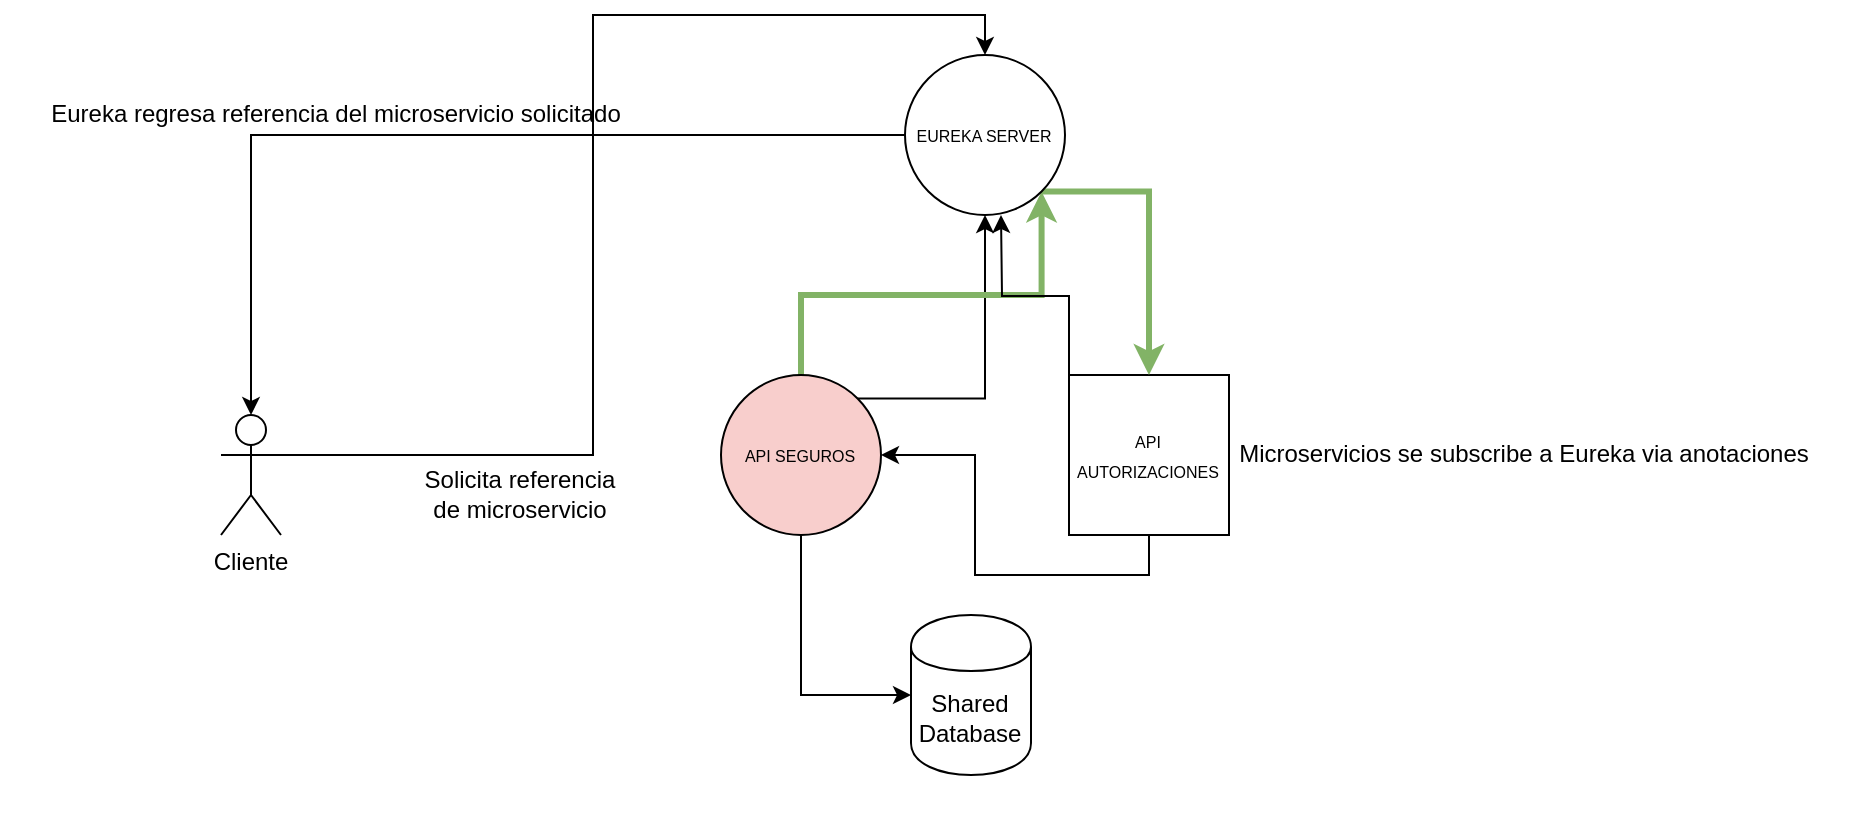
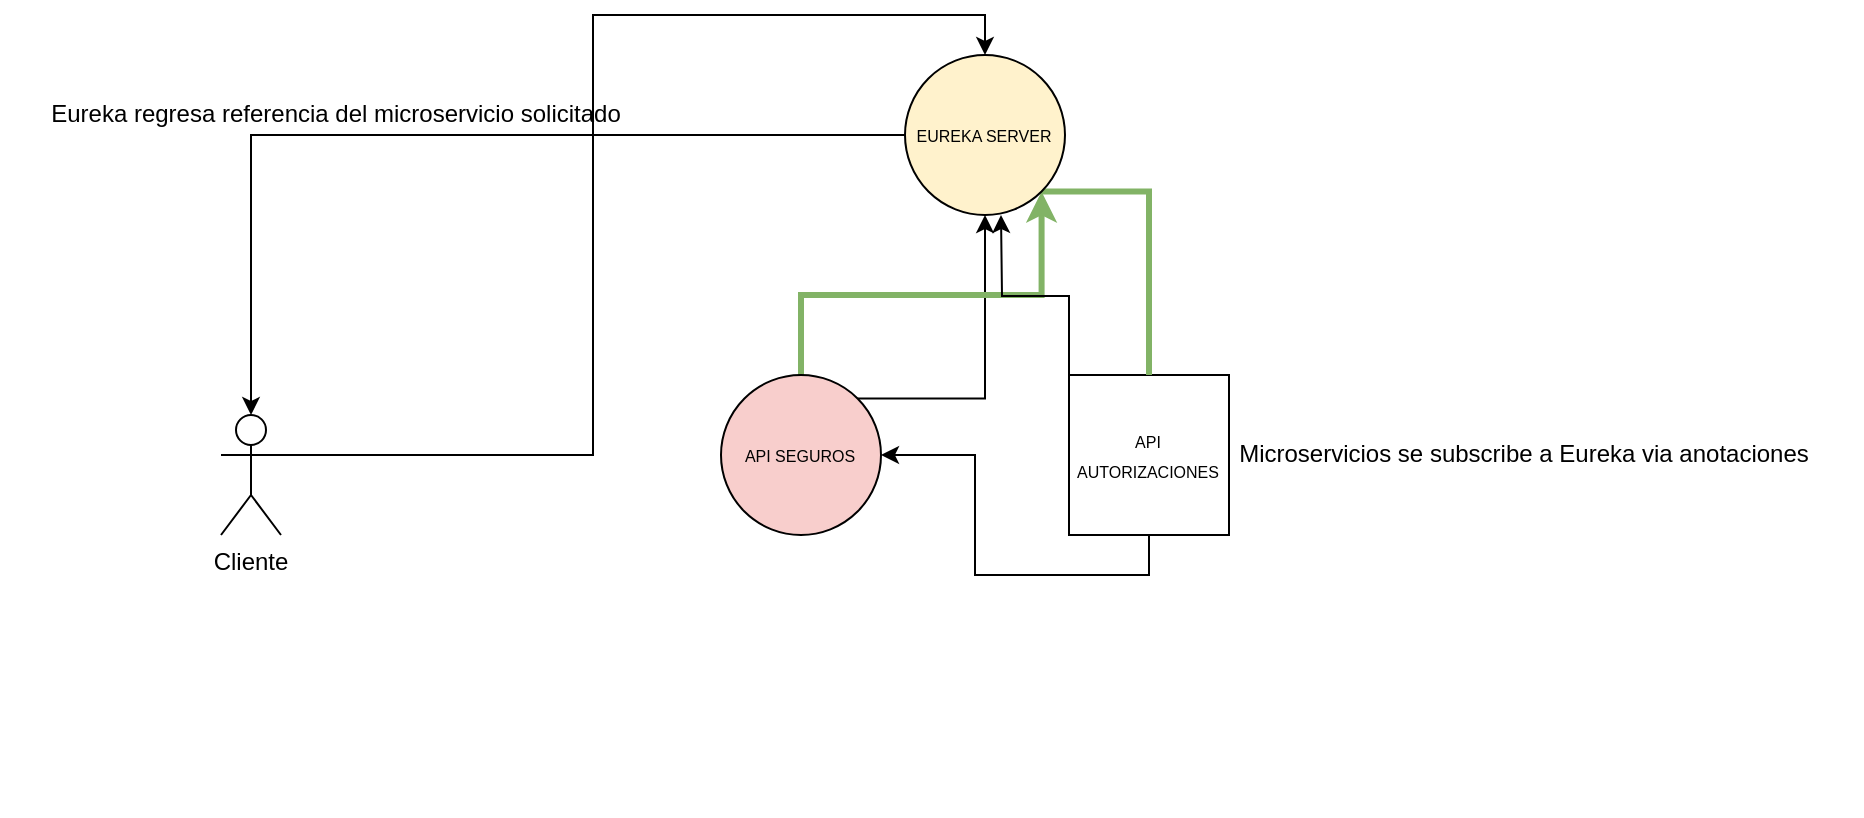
node "EUREKA SERVER": fillcolor #ffffff -> #fff2cc
edge "EUREKA SERVER" -> "API AUTORIZACIONES": arrowhead classic -> none
node "Solicita referencia de microservicio": removed
edge "API SEGUROS" -> "Shared Database": removed
node "Shared Database": removed
